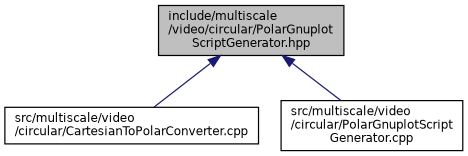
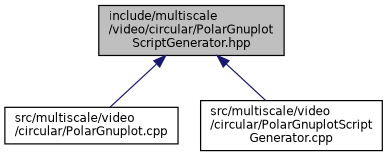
node "src/multiscale/video /circular/CartesianToPolarConverter.cpp": label "src/multiscale/video /circular/CartesianToPolarConverter.cpp" -> "src/multiscale/video /circular/PolarGnuplot.cpp"
